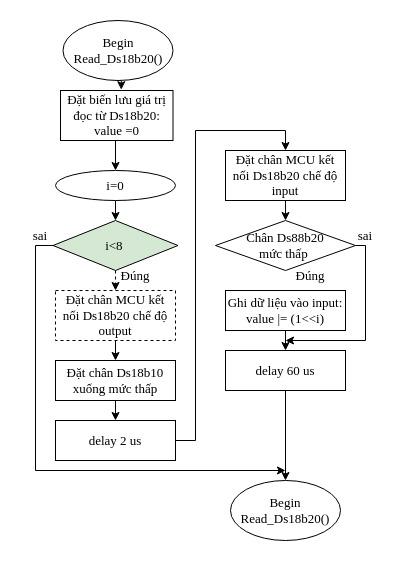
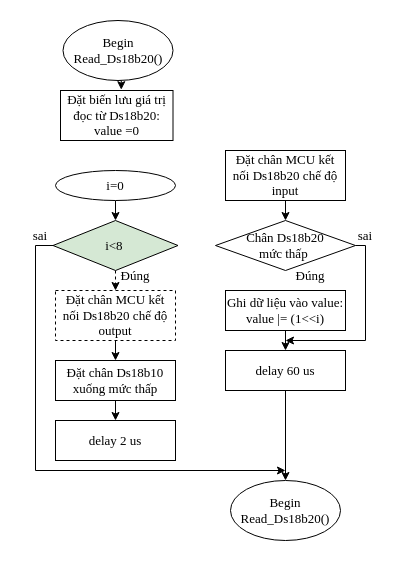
edge "Đặt biến lưu giá trị đọc từ Ds18b20: value =0" -> "i=0": removed
edge "delay 2 us" -> "Đặt chân MCU kết nối Ds18b20 chế độ input": removed
node "Chân Ds88b20 mức thấp": label "Chân Ds88b20 mức thấp" -> "Chân Ds18b20 mức thấp"
node "Ghi dữ liệu vào input: value |= (1<<i)": label "Ghi dữ liệu vào input: value |= (1<<i)" -> "Ghi dữ liệu vào value: value |= (1<<i)"
